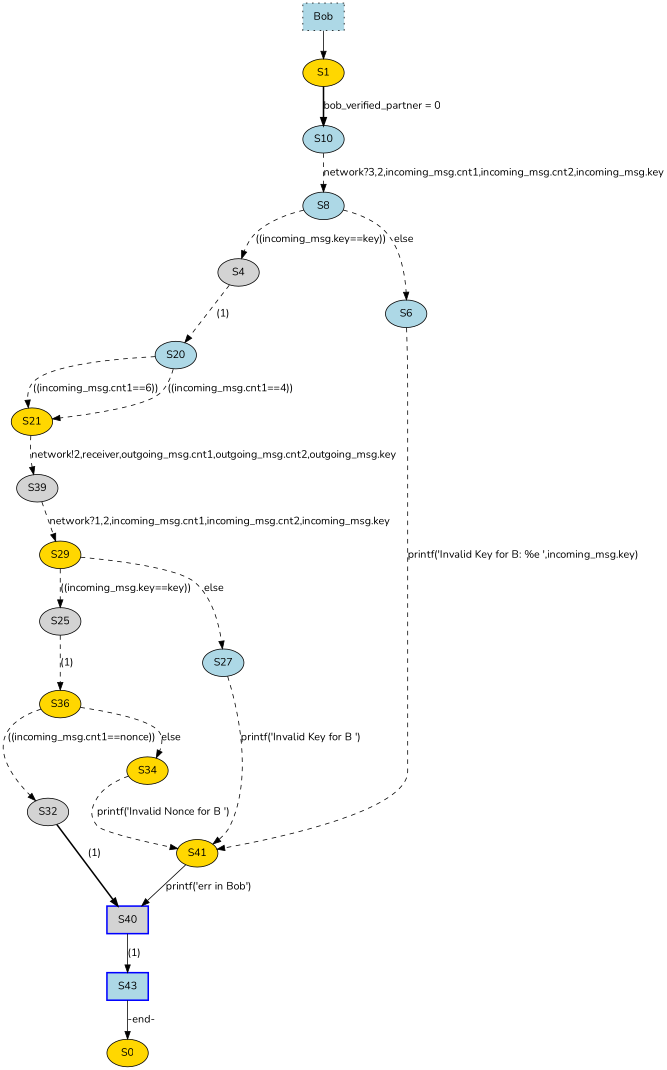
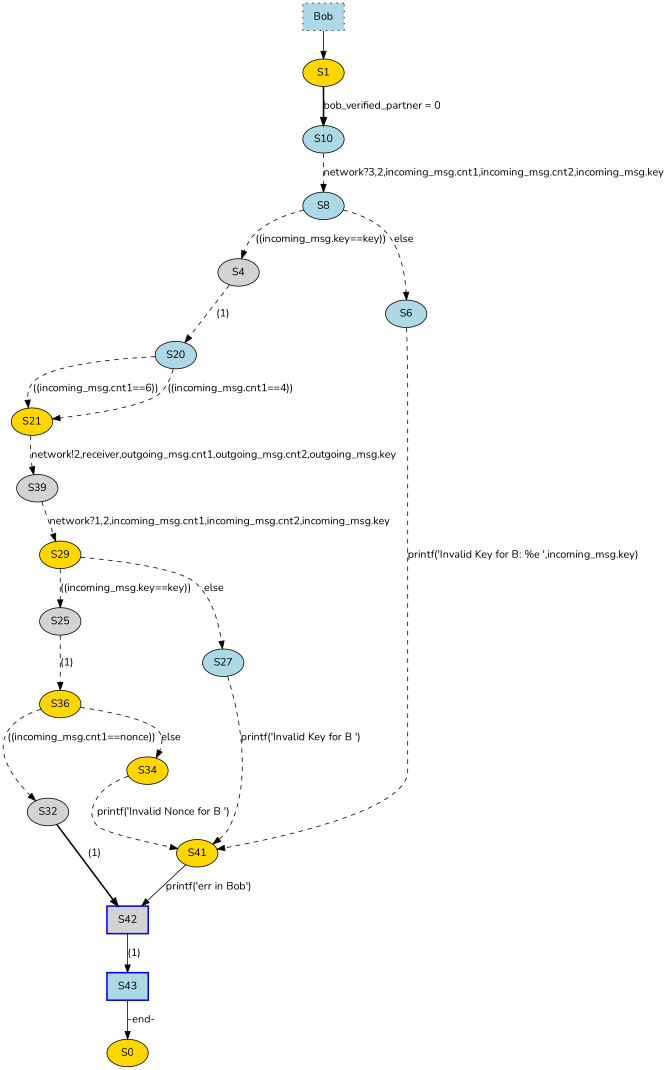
node "S40": label "S40" -> "S42"
